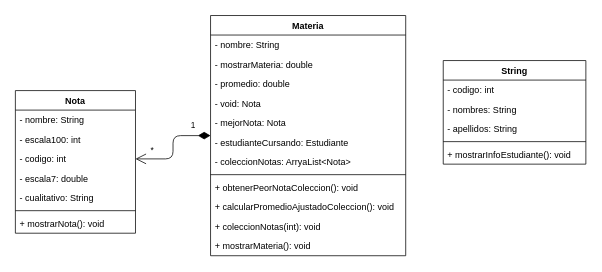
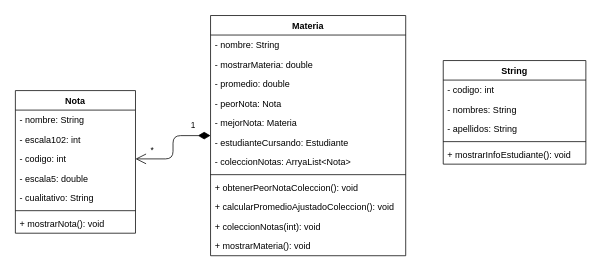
node "- void: Nota": label "- void: Nota" -> "- peorNota: Nota"
node "- mejorNota: Nota": label "- mejorNota: Nota" -> "- mejorNota: Materia"
node "- escala100: int": label "- escala100: int" -> "- escala102: int"
node "- escala7: double": label "- escala7: double" -> "- escala5: double"
